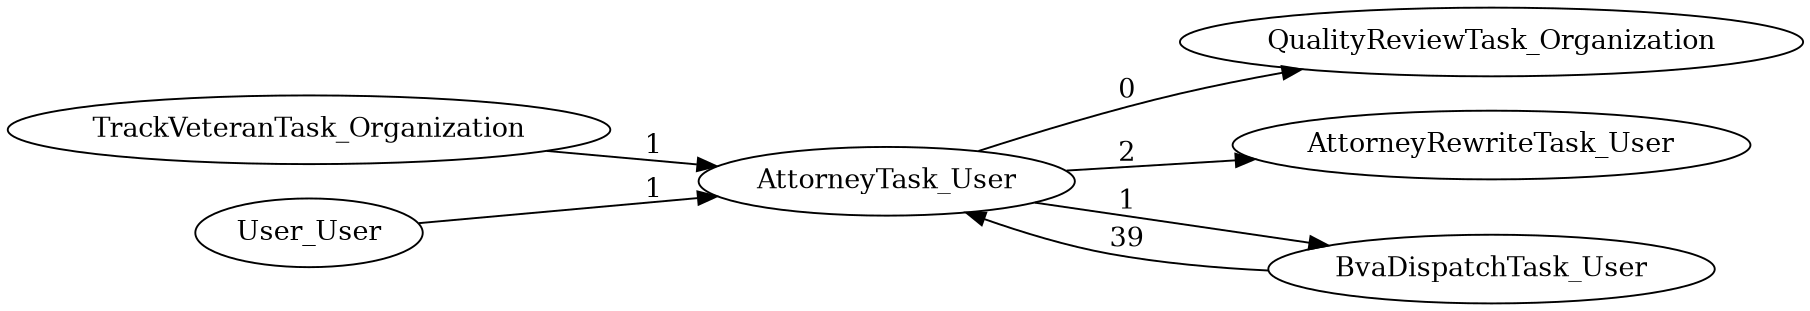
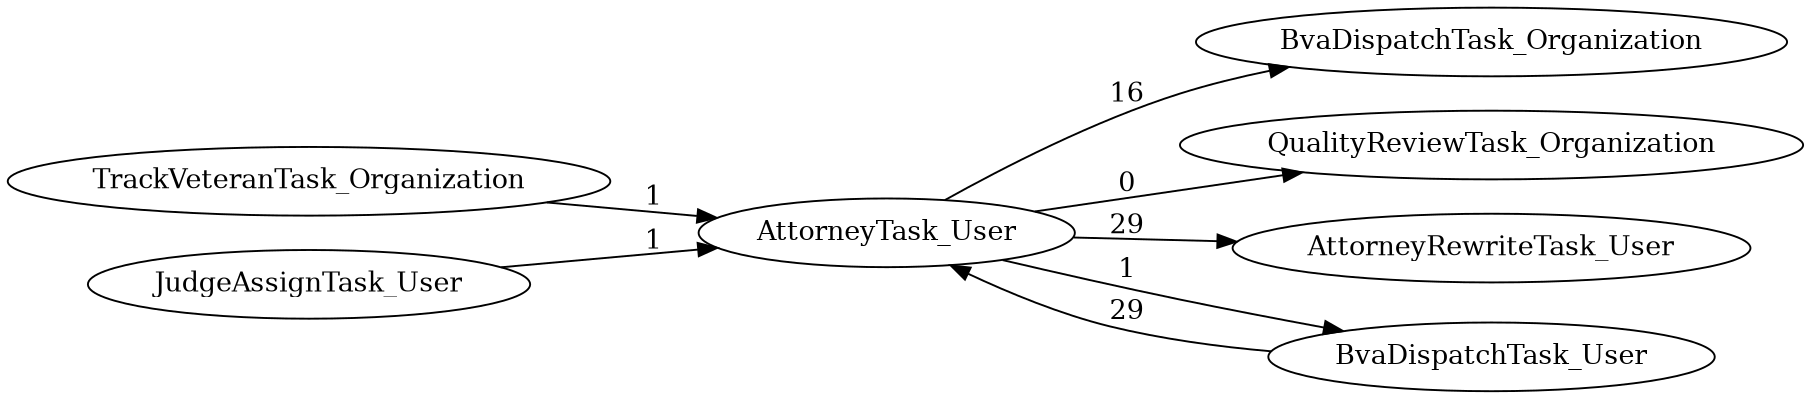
node "BvaDispatchTask_Organization": added
edge "AttorneyTask_User" -> "AttorneyRewriteTask_User": label "2" -> "29"
node "User_User": label "User_User" -> "JudgeAssignTask_User"
edge "BvaDispatchTask_User" -> "AttorneyTask_User": label "39" -> "29"
